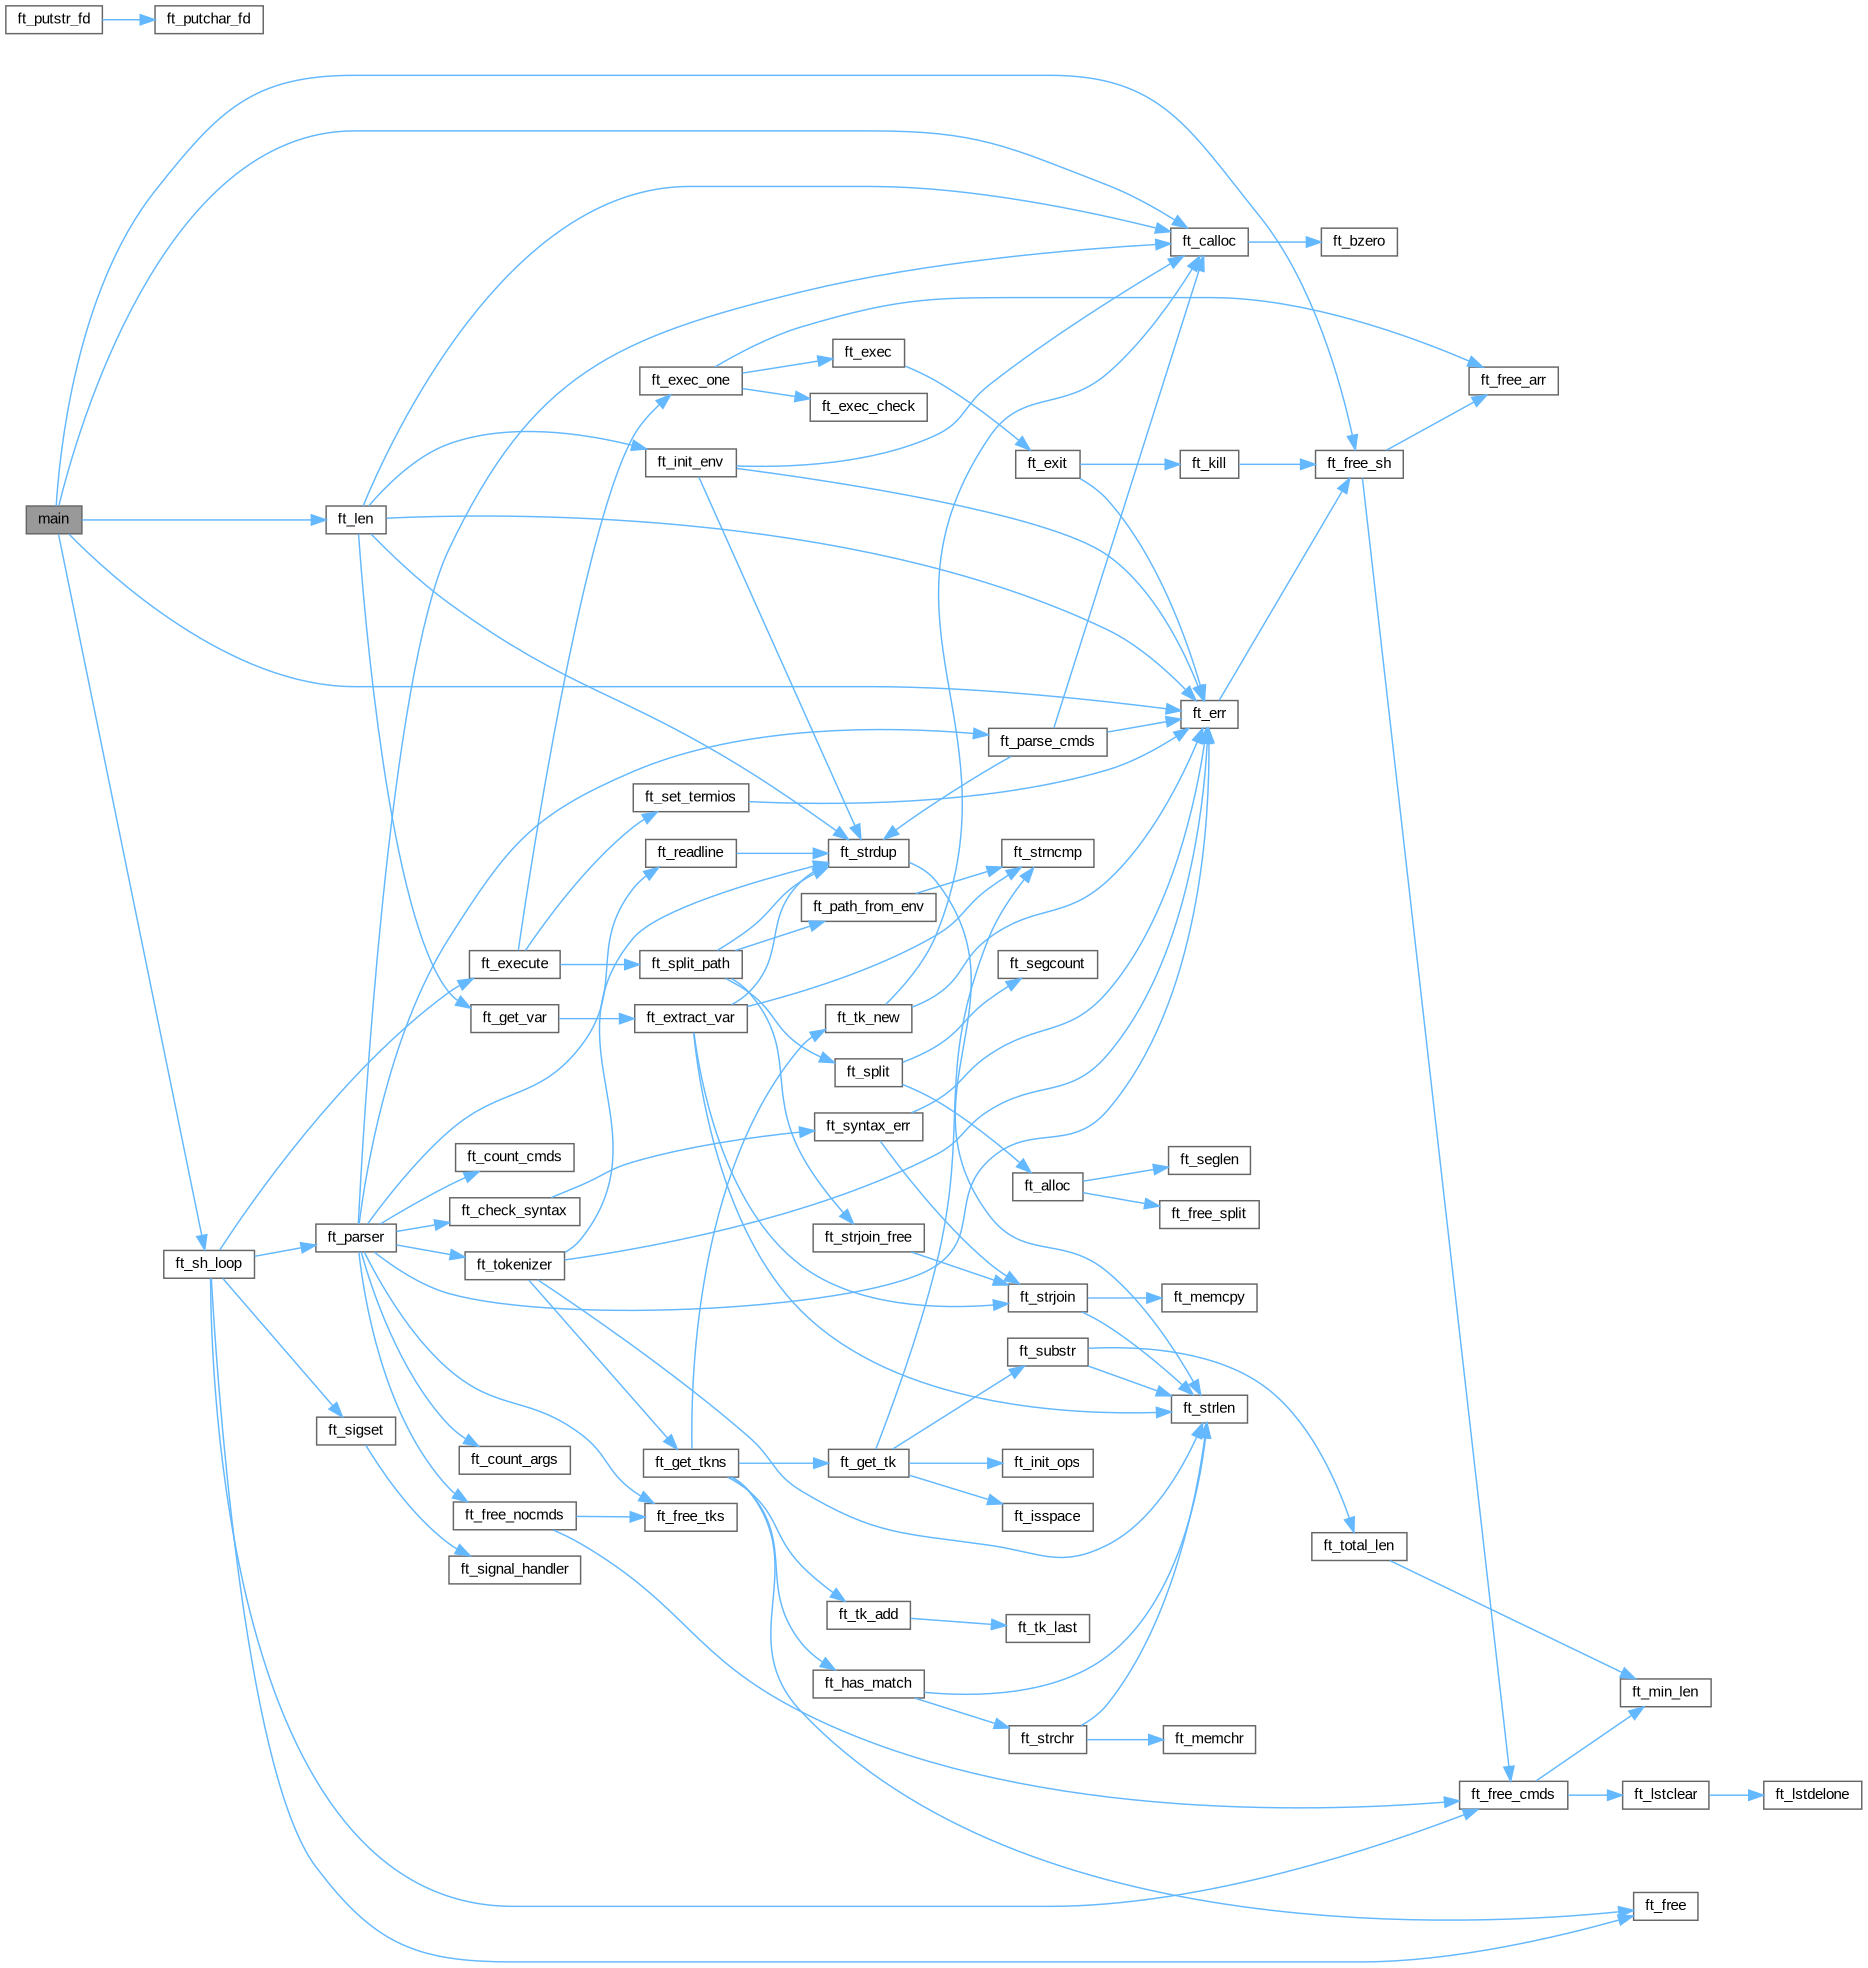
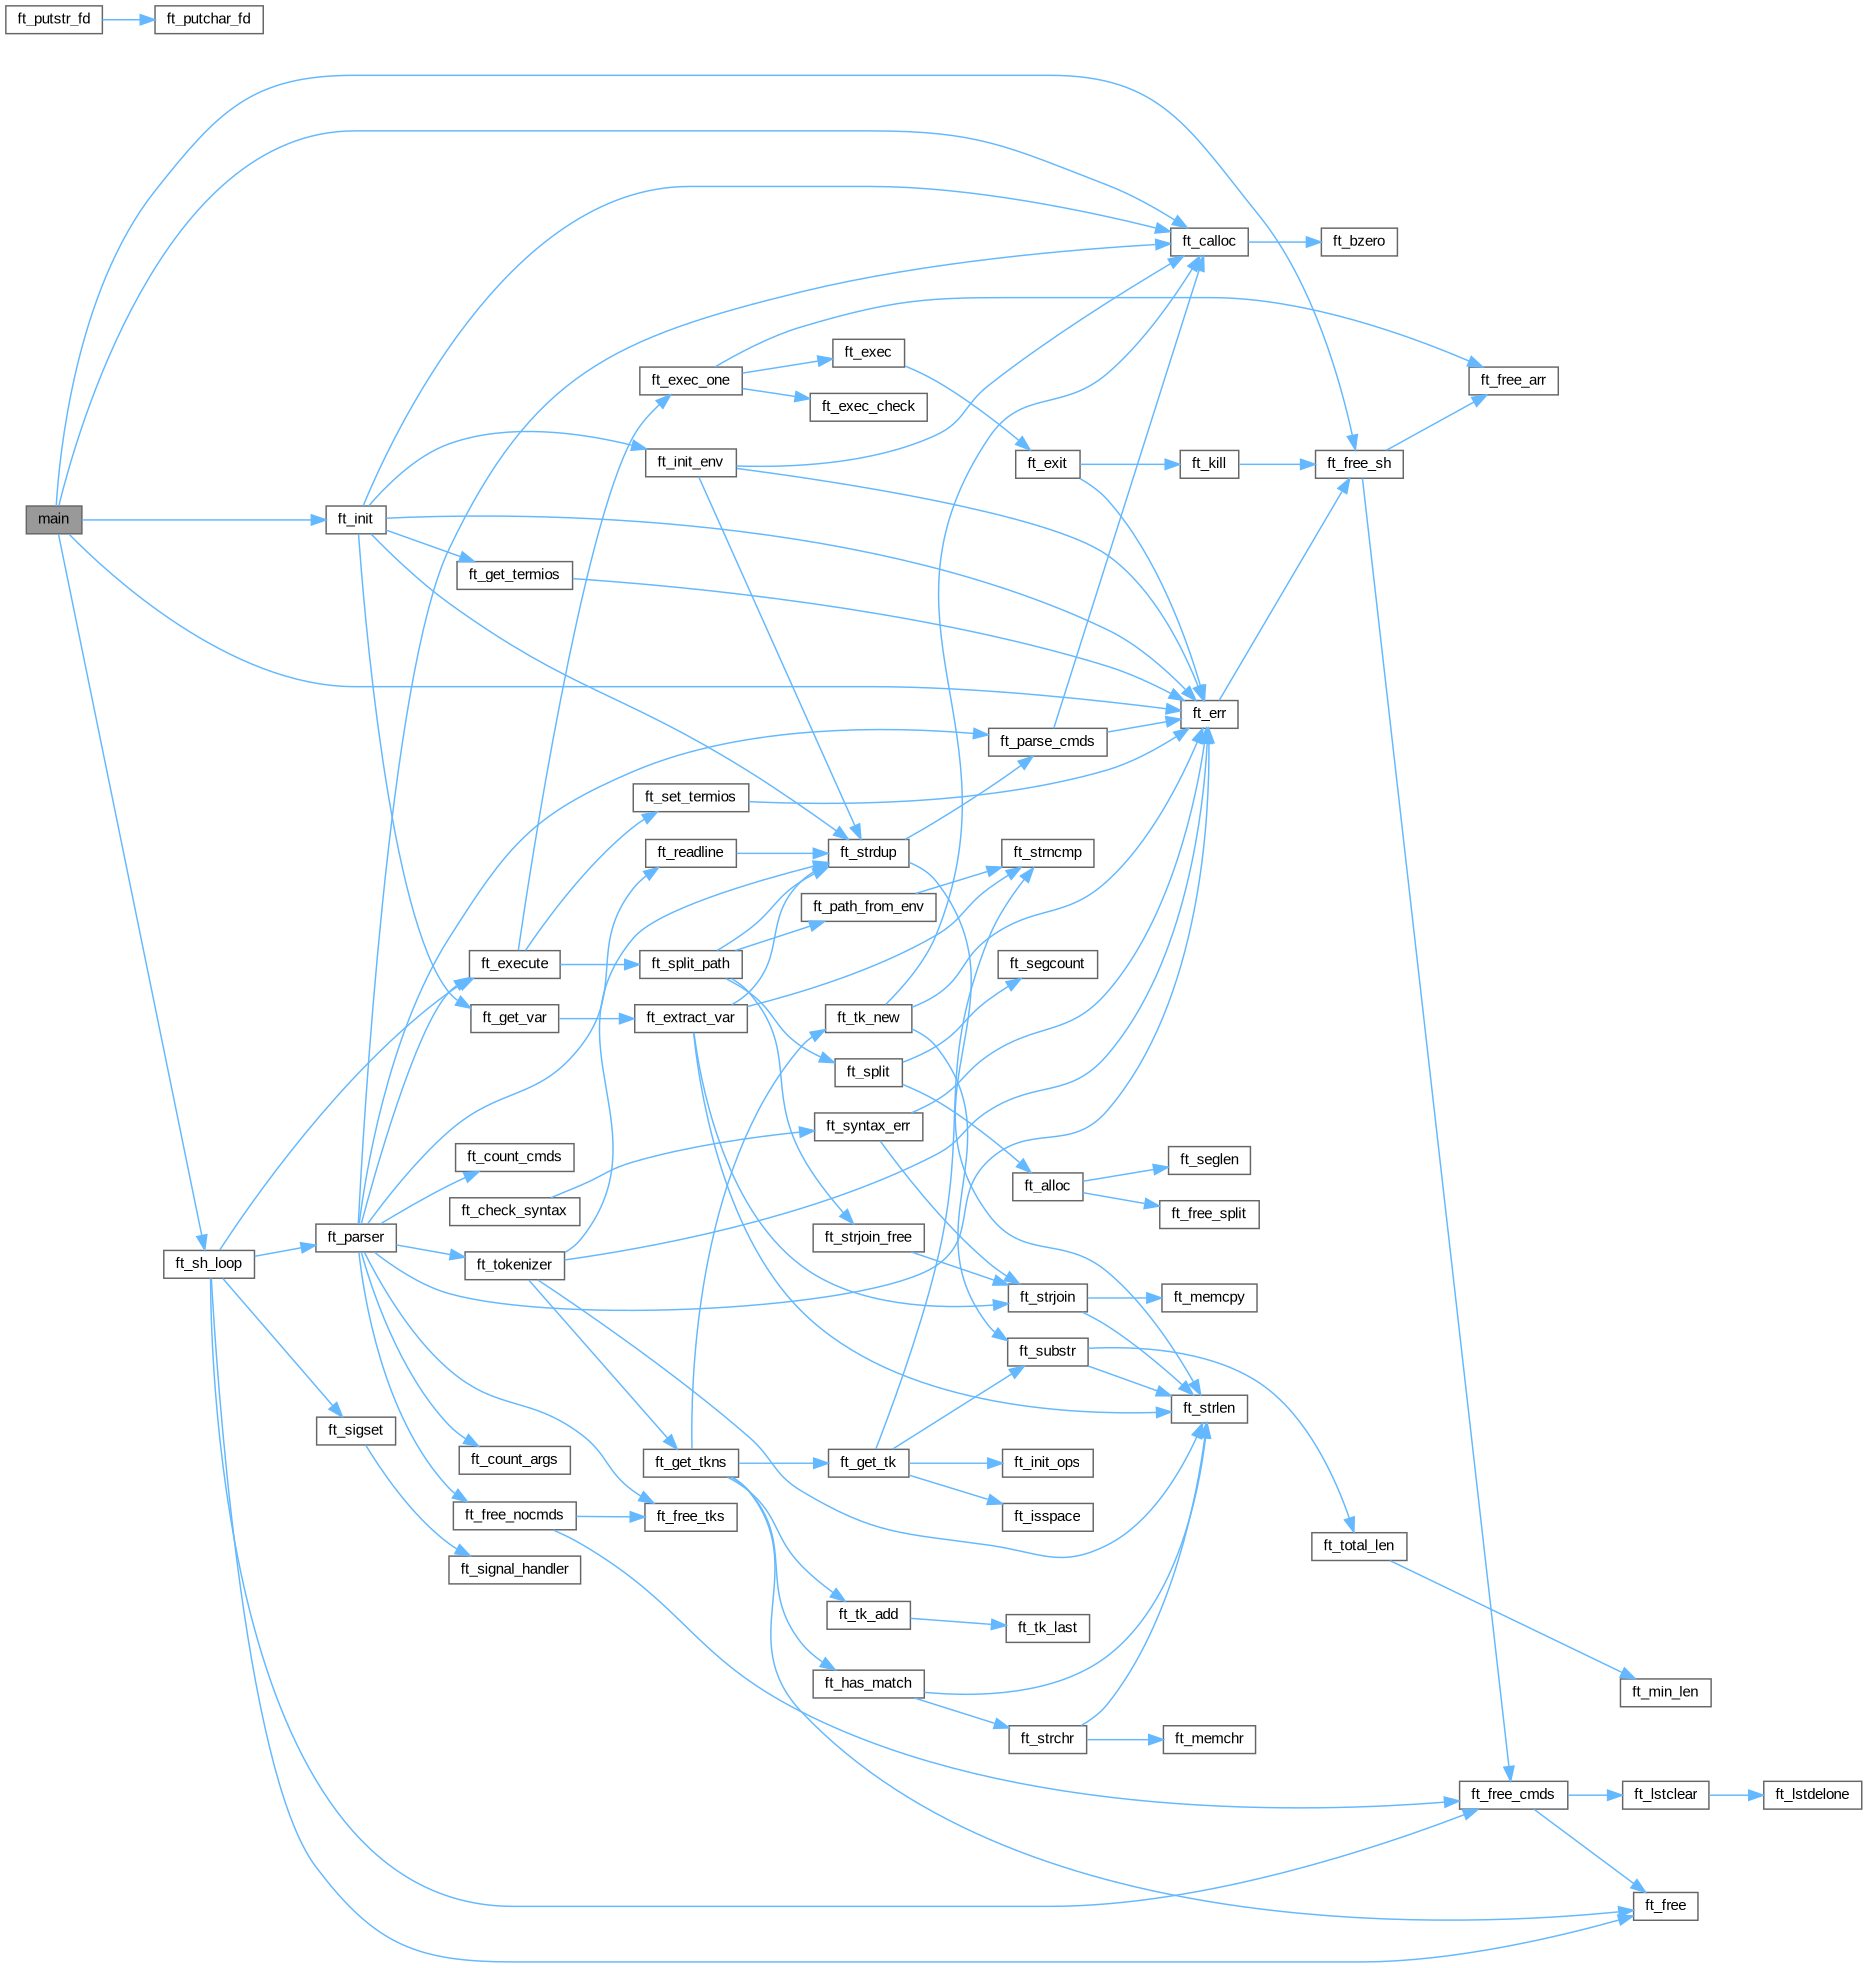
node "ft_len": label "ft_len" -> "ft_init"
node "ft_get_termios": added
edge "ft_parse_cmds" -> "ft_strdup": reversed
edge "ft_parser" -> "ft_check_syntax": now "ft_parser" -> "ft_execute"
edge "ft_tk_new" -> "ft_substr": added
edge "ft_free_cmds" -> "ft_min_len": now "ft_free_cmds" -> "ft_free"
